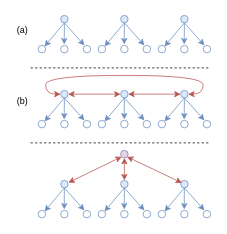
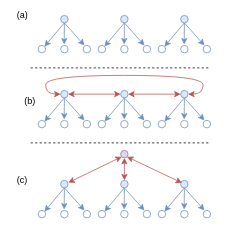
node "(a)": moved (27, 30) -> (27, 15)
node "(b)": moved (27, 102) -> (34, 102)
node "(c)": added
